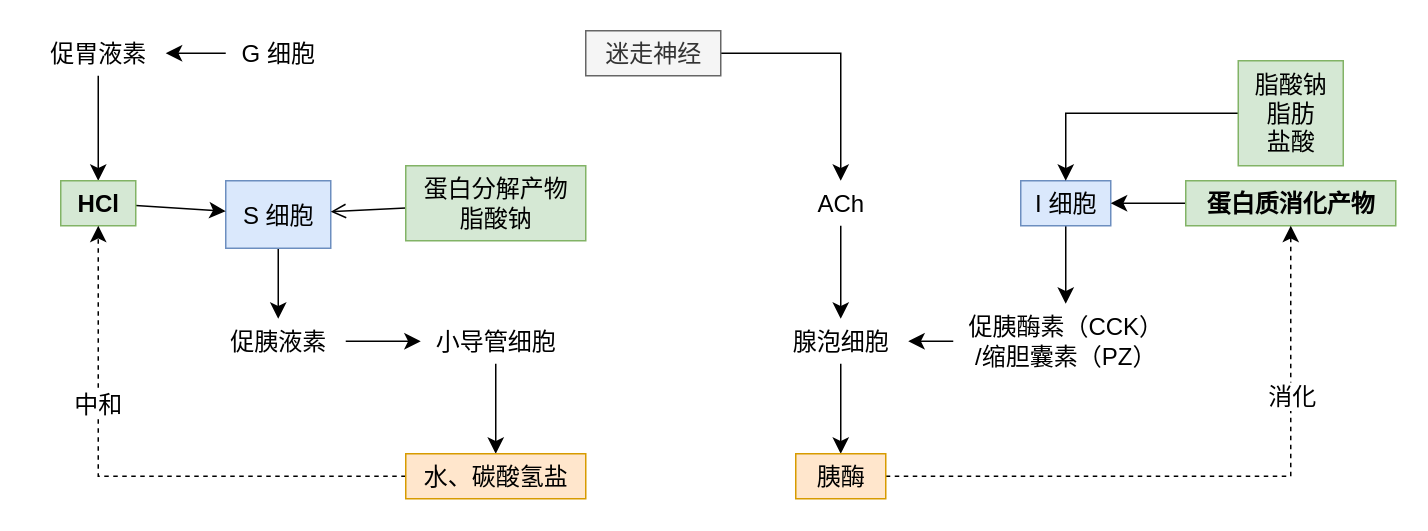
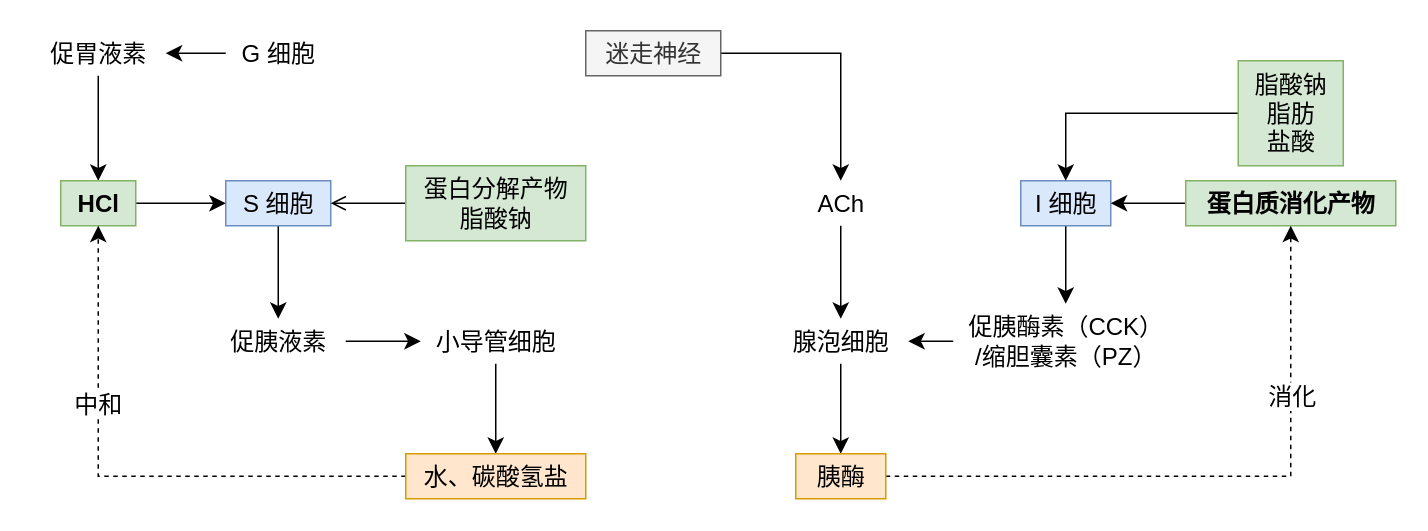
node "S 细胞": size 105x68 -> 105x45
